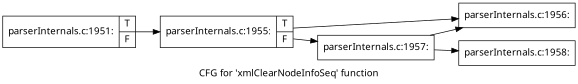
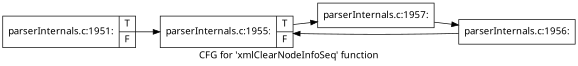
edge "parserInternals.c:1955:" -> "parserInternals.c:1956:": reversed
node "parserInternals.c:1958:": removed
